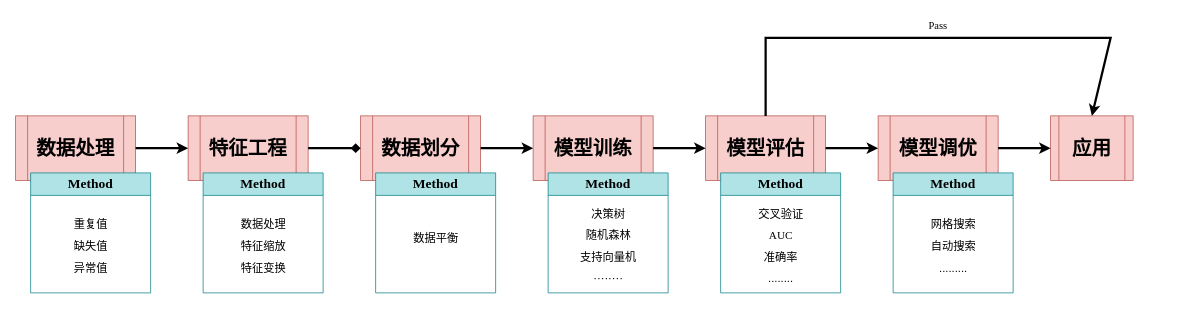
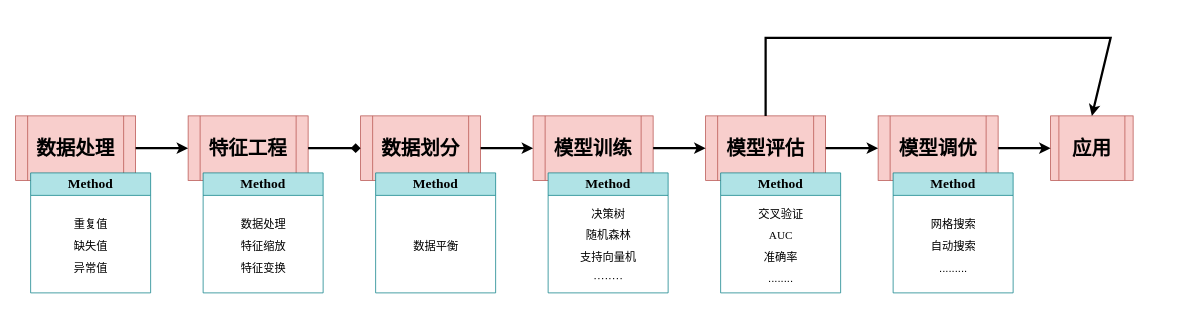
node "Pass": removed
node "数据平衡": moved (435, 237) -> (435, 244)
